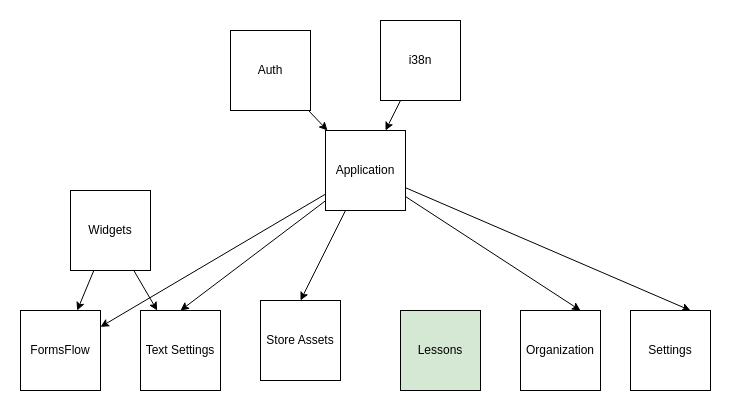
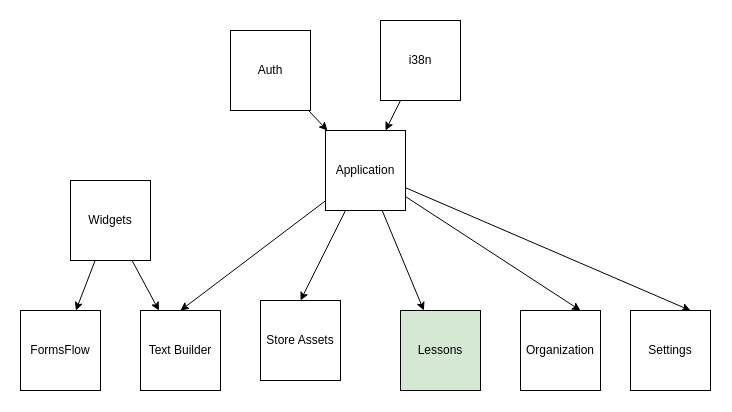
node "Widgets": moved (111, 231) -> (111, 221)
edge "Application" -> "FormsFlow": now "Application" -> "Lessons"
node "Text Settings": label "Text Settings" -> "Text Builder"
